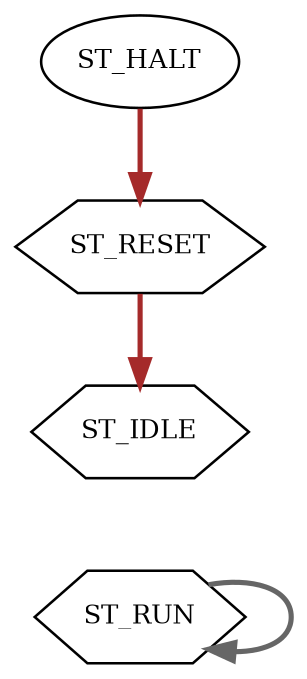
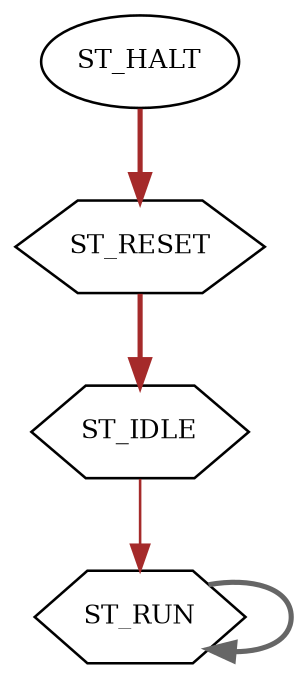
edge "ST_IDLE" -> "ST_RUN": added
